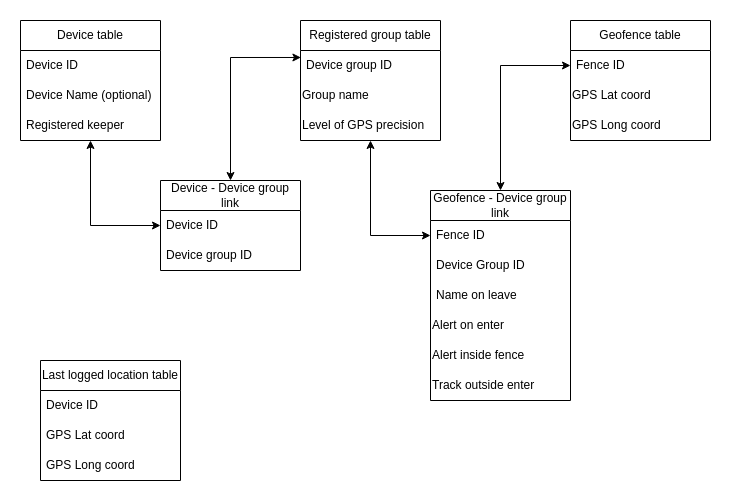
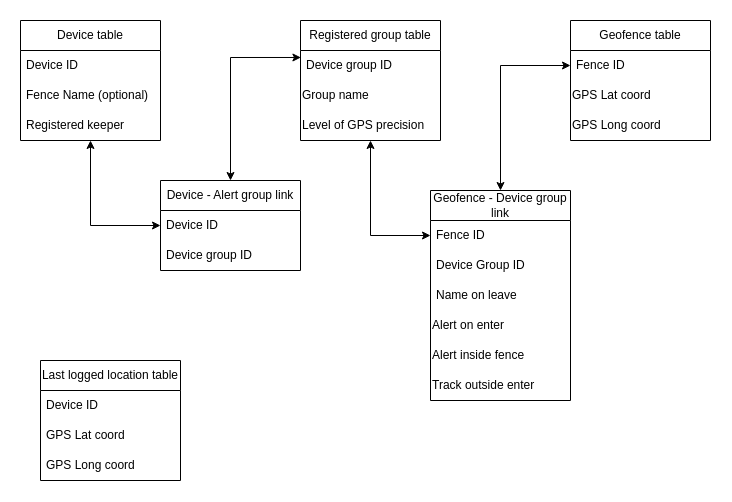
node "Device Name (optional)": label "Device Name (optional)" -> "Fence Name (optional)"
node "Device - Device group link": label "Device - Device group link" -> "Device - Alert group link"
